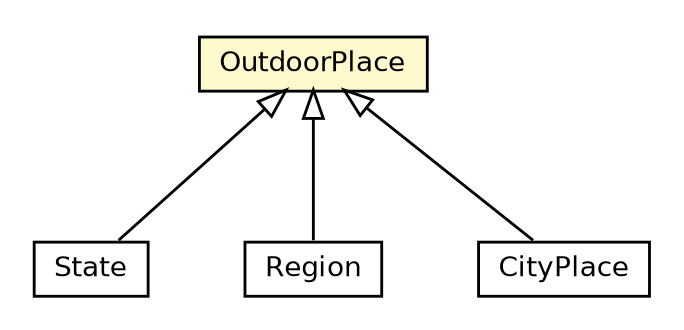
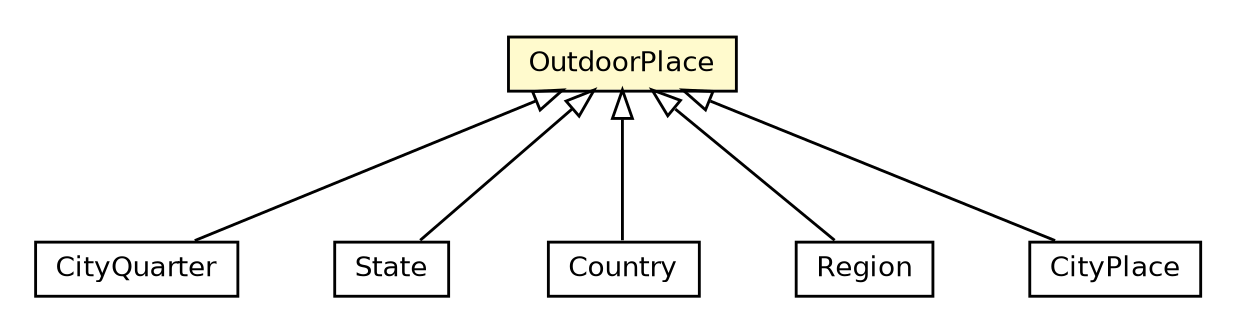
node "CityQuarter": added
node "Country": added
